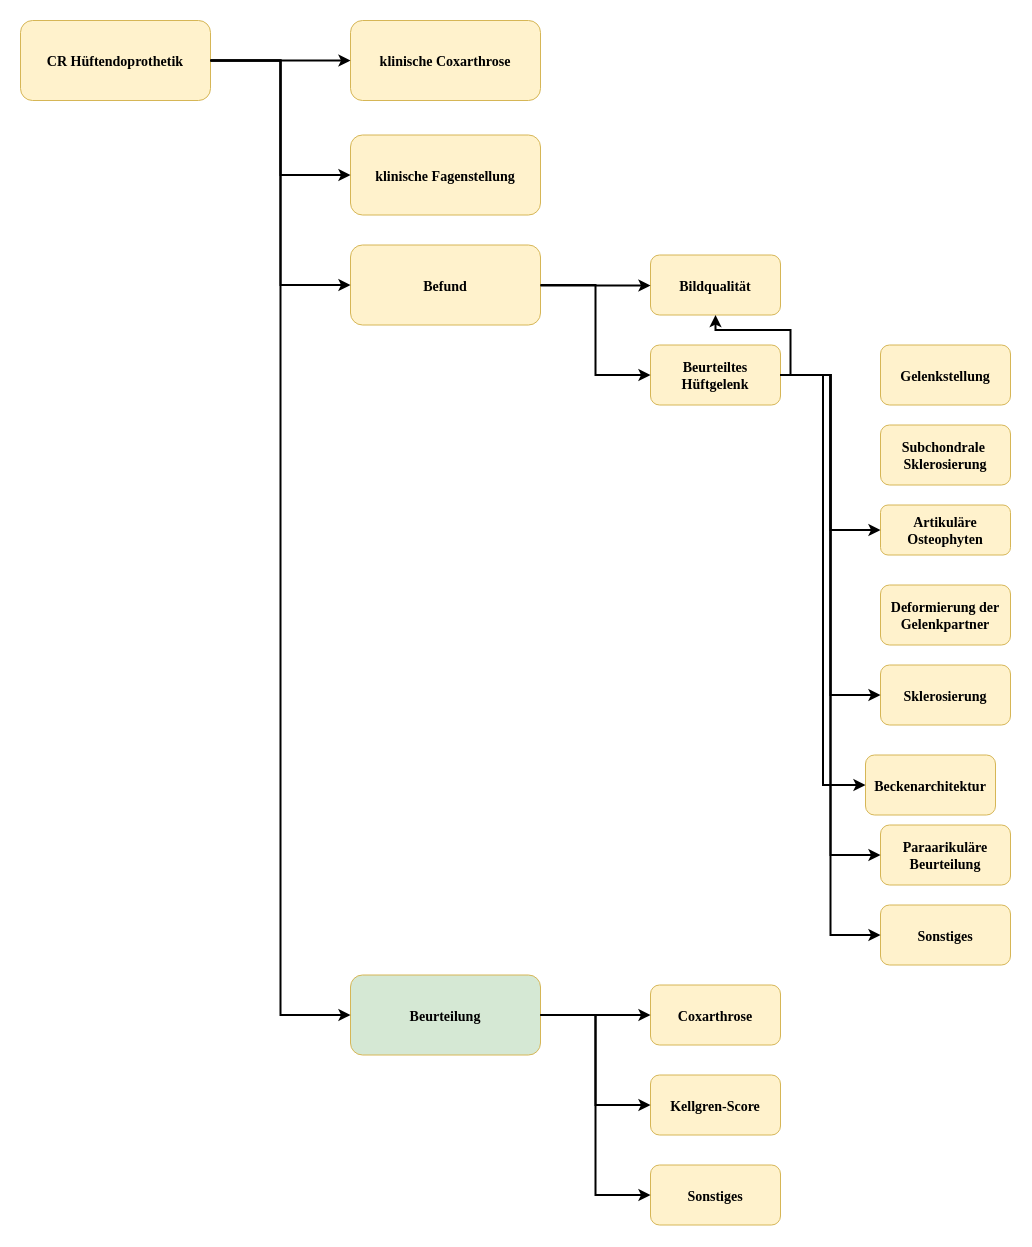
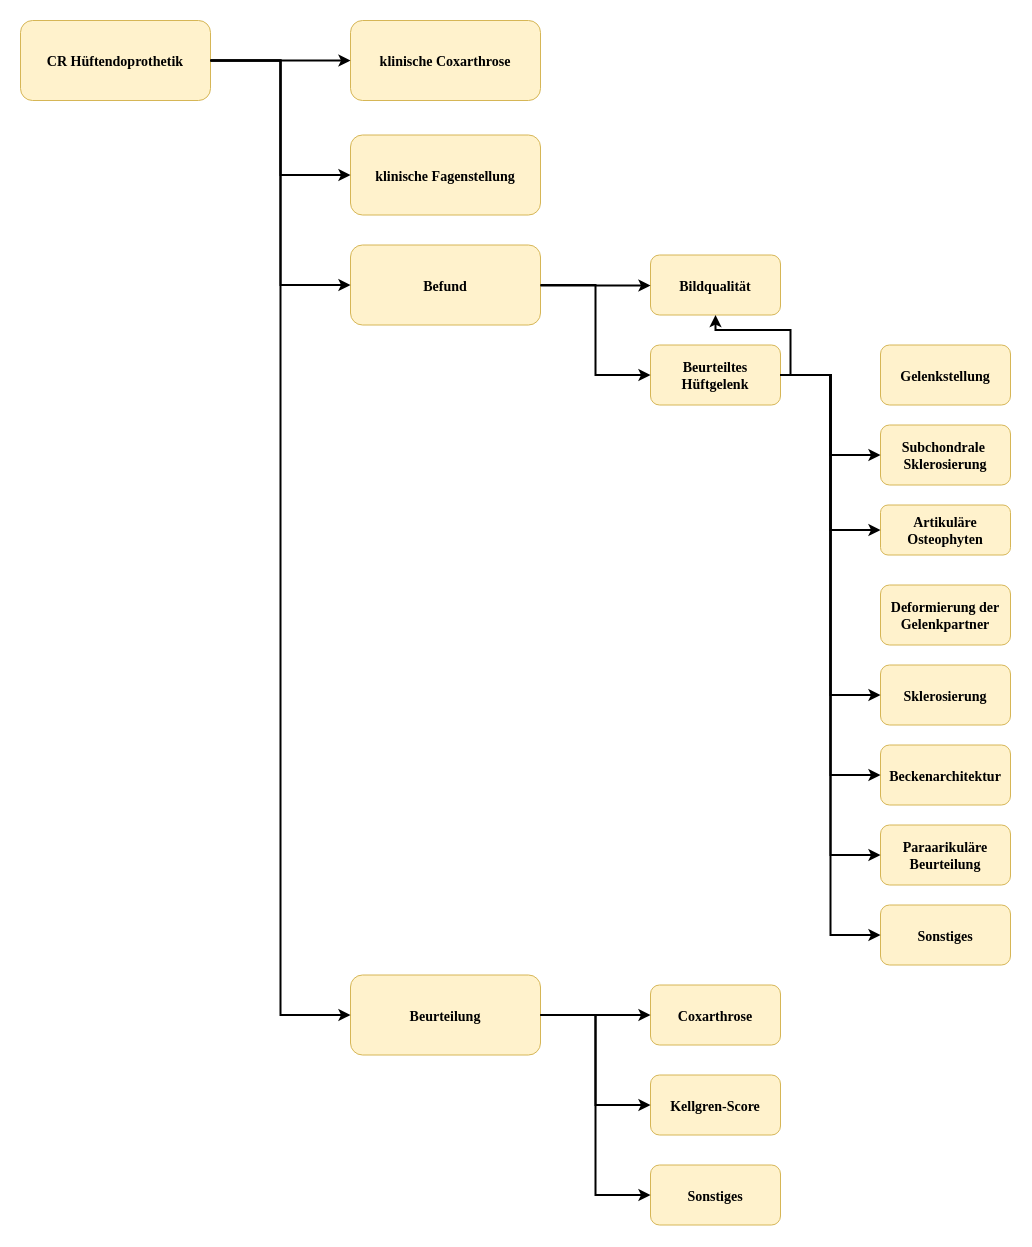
edge "Beurteiltes Hüftgelenk" -> "Subchondrale Sklerosierung": added
node "Beckenarchitektur": moved (931, 785) -> (946, 775)
node "Beurteilung": fillcolor #d5e8d4 -> #fff2cc
